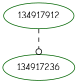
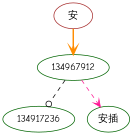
node "134917912": label "134917912" -> "134967912"
node "安": added
node "安插": added
